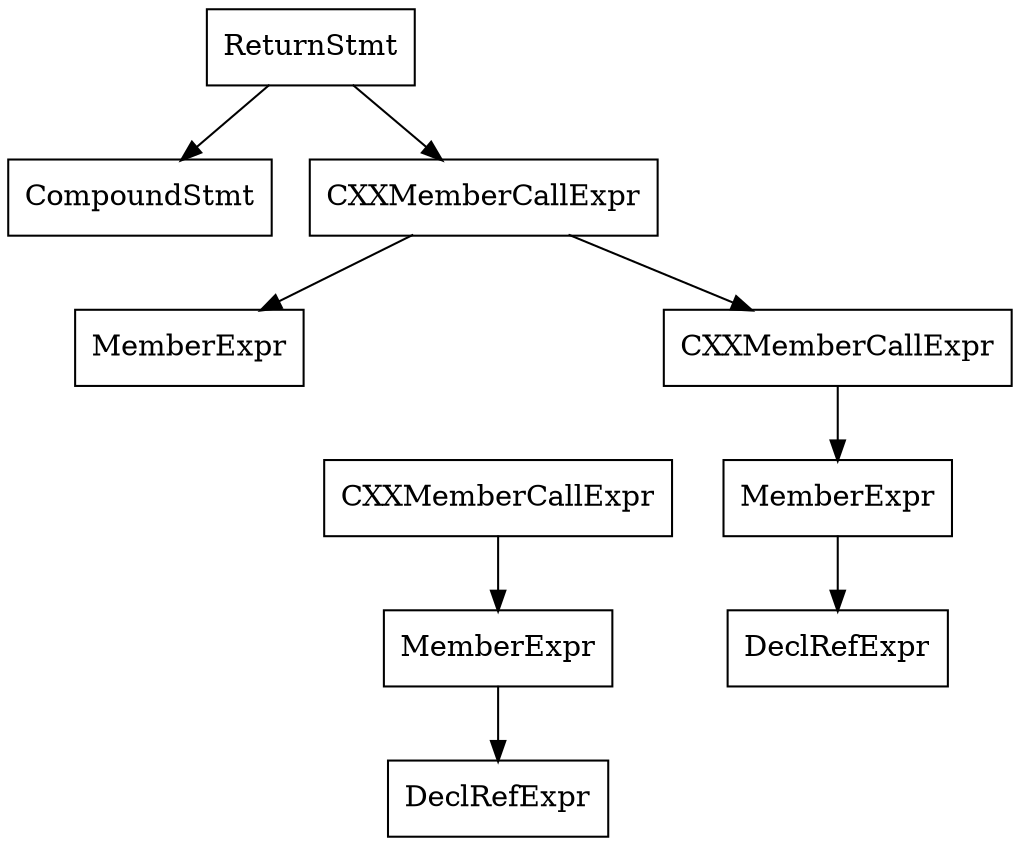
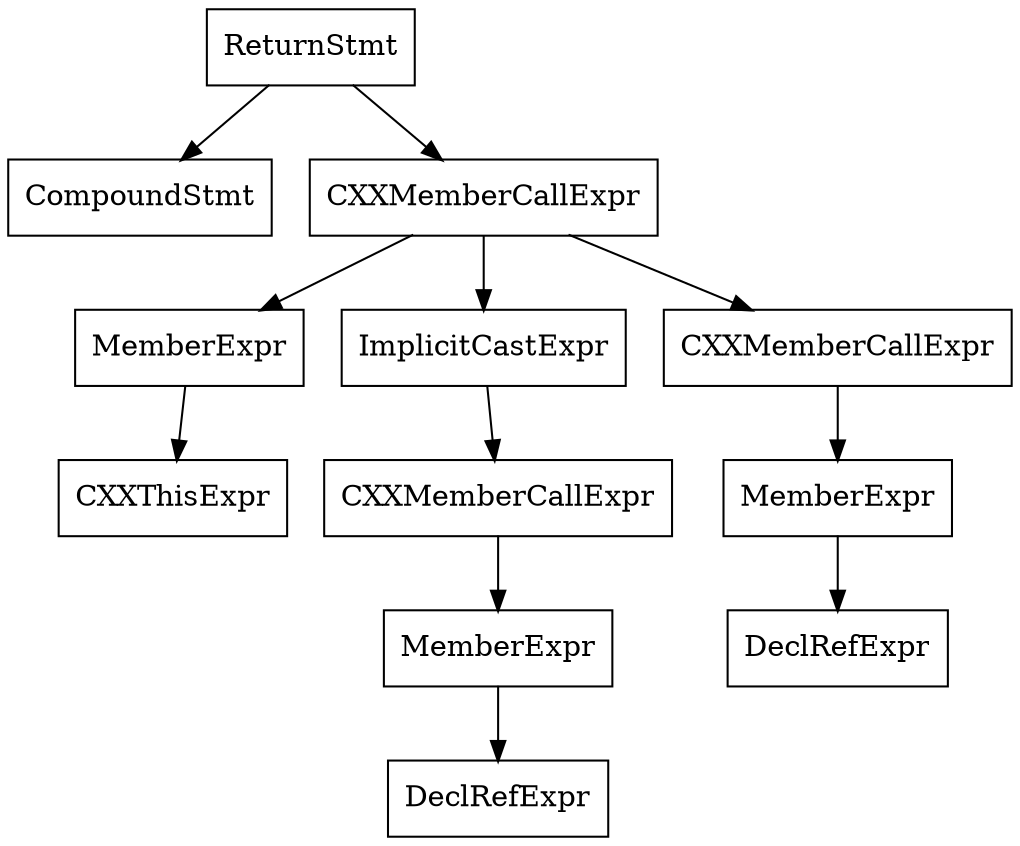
node "ImplicitCastExpr": added
node "CXXThisExpr": added
